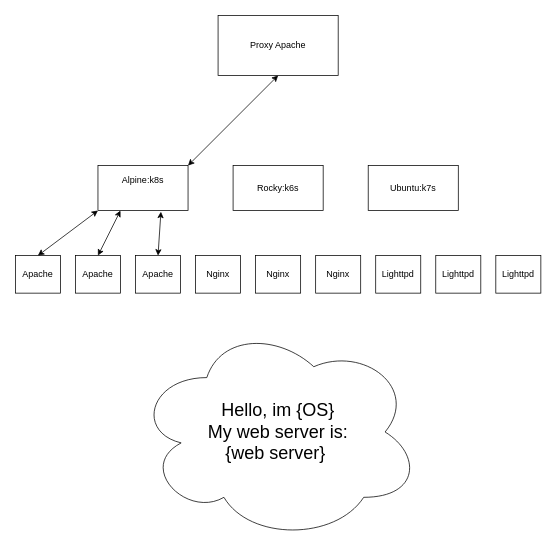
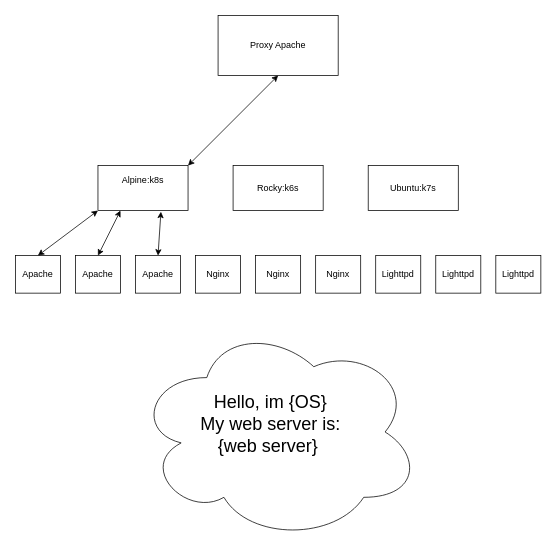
node "Hello, im {OS} My web server is: {web server}": moved (278, 432) -> (270, 424)
